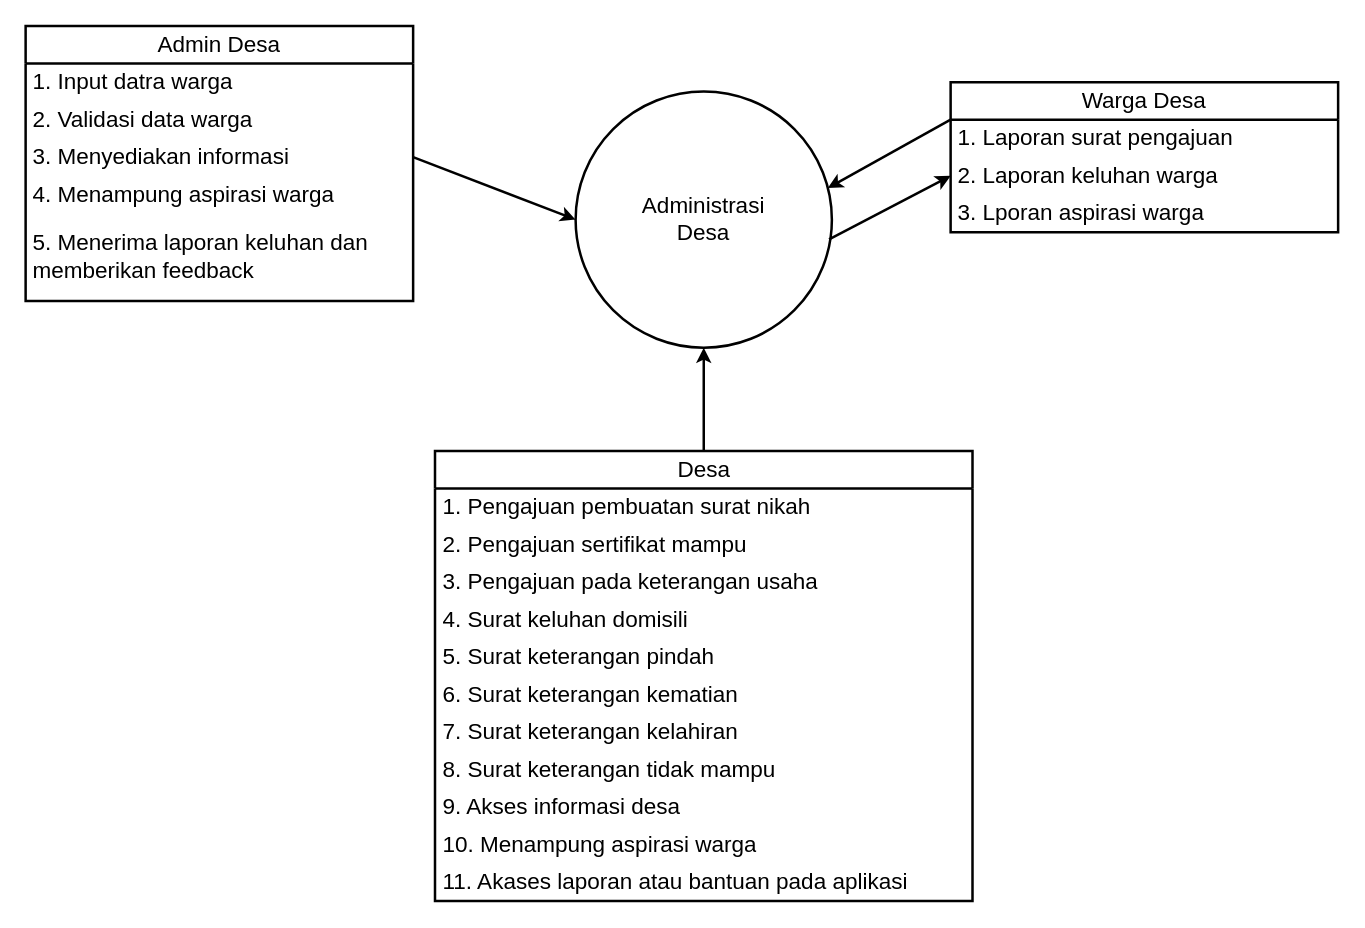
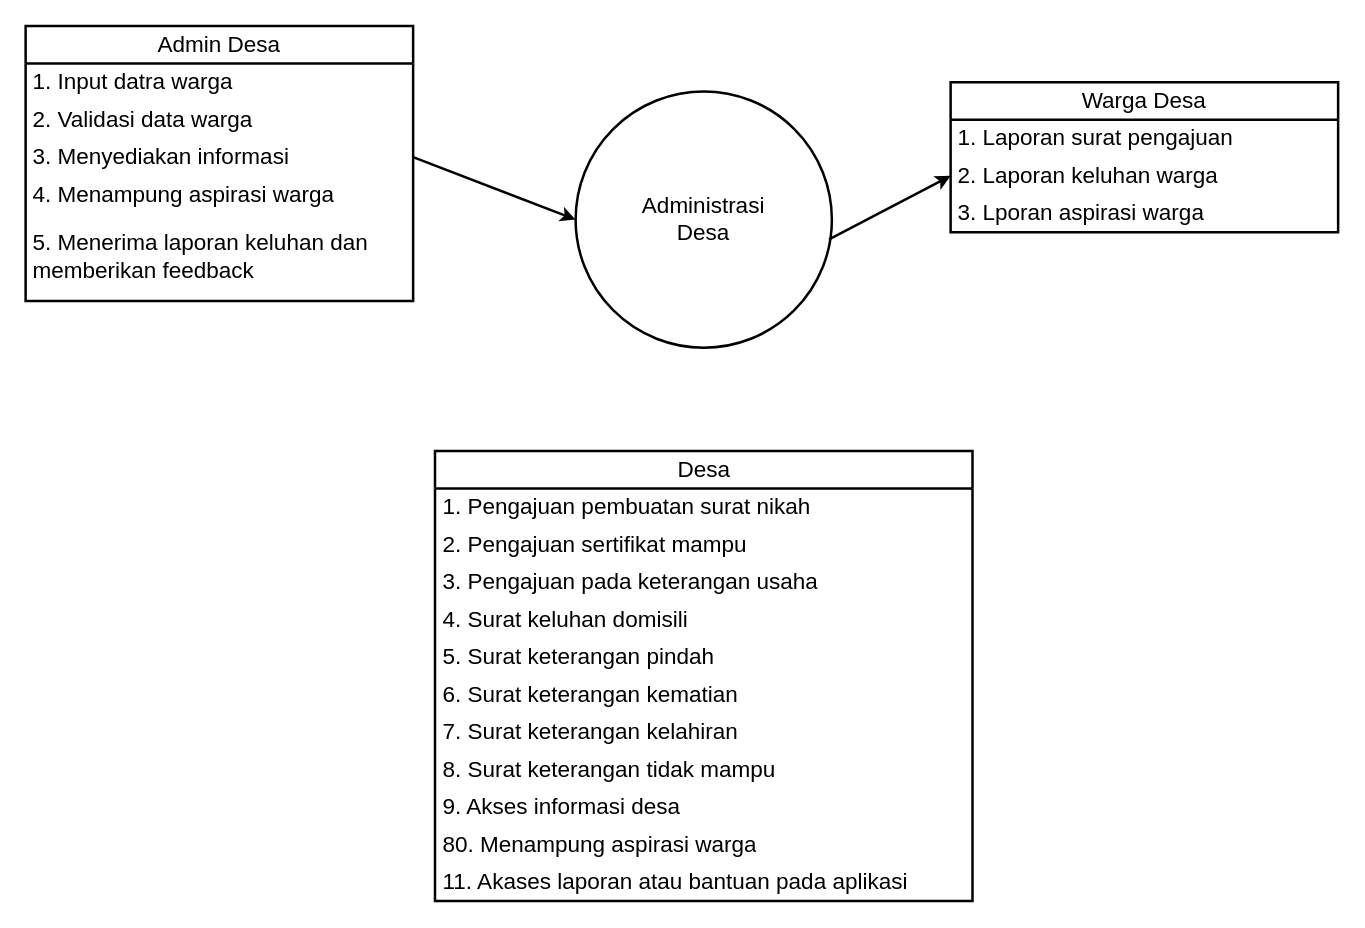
edge "Warga Desa" -> "Administrasi Desa": removed
edge "Desa" -> "Administrasi Desa": removed
node "10. Menampung aspirasi warga": label "10. Menampung aspirasi warga" -> "80. Menampung aspirasi warga"
